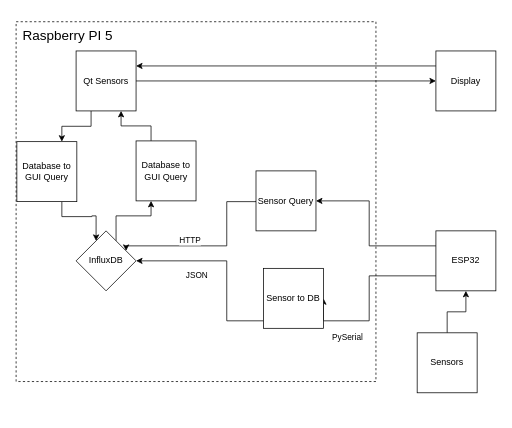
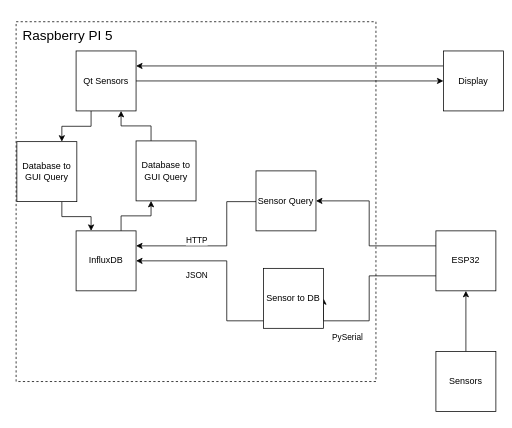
node "Display": moved (466, 81) -> (474, 81)
node "InfluxDB": shape diamond -> rectangle
node "Sensors": moved (447, 363) -> (466, 381)
